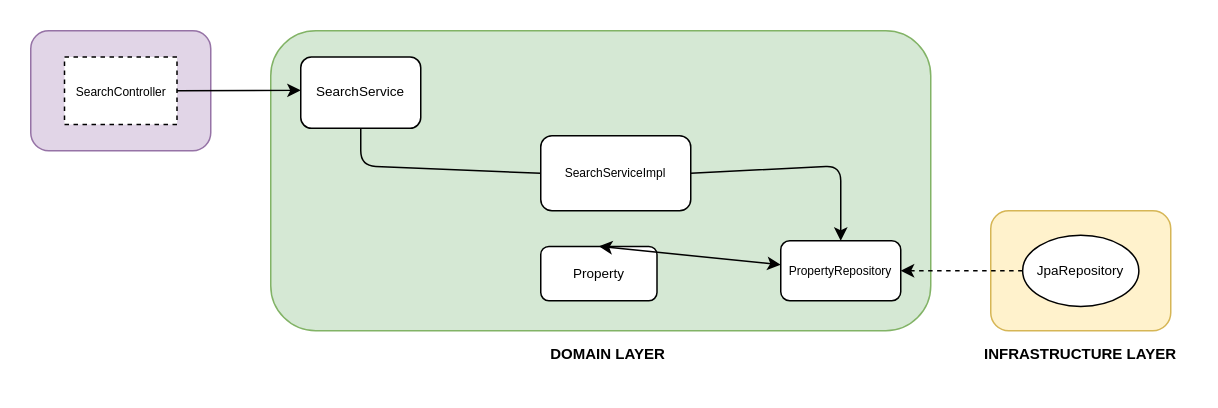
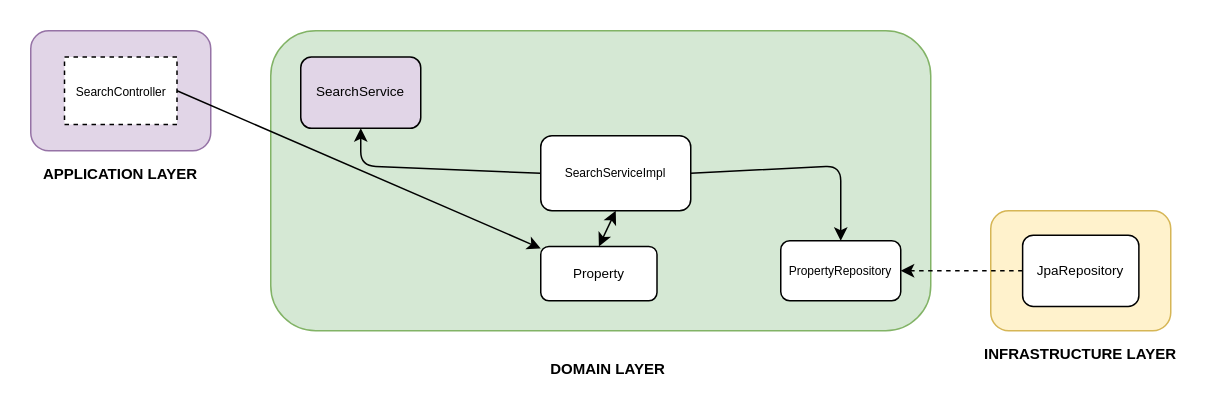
edge "SearchController" -> "SearchService": now "SearchController" -> "Property"
node "SearchService": fillcolor #ffffff -> #e1d5e7
edge "SearchService" -- "SearchServiceImpl": arrowhead none -> classic
node "APPLICATION LAYER": added
edge "PropertyRepository" -- "Property": now "SearchServiceImpl" -- "Property"
node "JpaRepository": shape ellipse -> rounded rectangle
node "DOMAIN LAYER": moved (608, 353) -> (608, 368)
